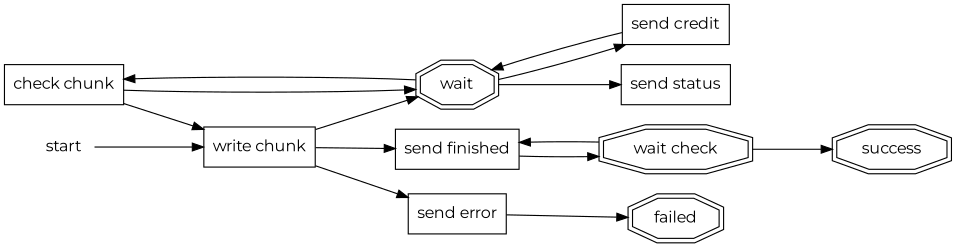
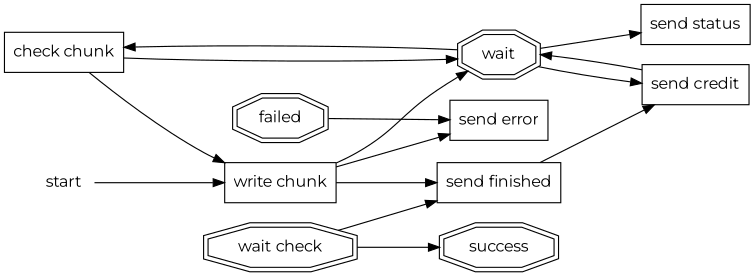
edge "send finished" -> "wait check": now "send finished" -> "send credit"
edge "send error" -> "failed": reversed
